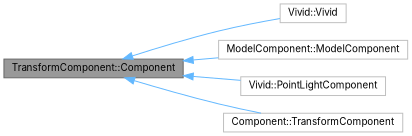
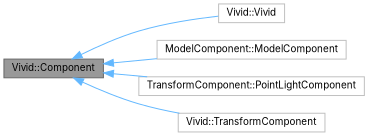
node "TransformComponent::Component": label "TransformComponent::Component" -> "Vivid::Component"
node "Vivid::PointLightComponent": label "Vivid::PointLightComponent" -> "TransformComponent::PointLightComponent"
node "Component::TransformComponent": label "Component::TransformComponent" -> "Vivid::TransformComponent"
